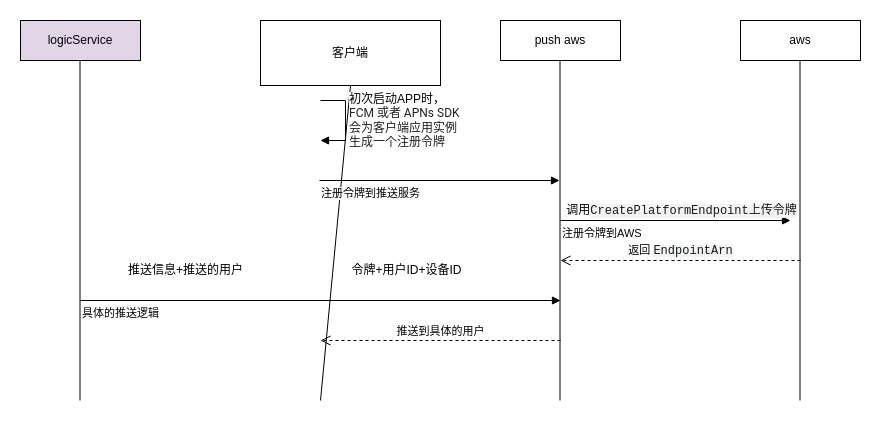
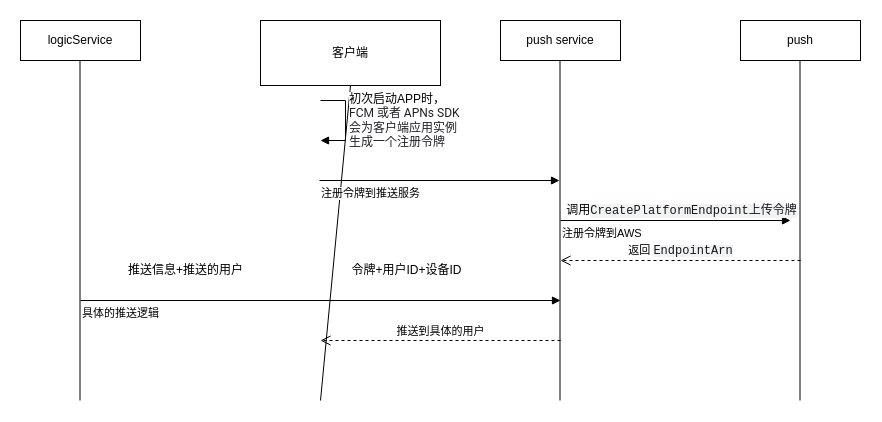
node "logicService": fillcolor #e1d5e7 -> #ffffff
node "push aws": label "push aws" -> "push service"
node "aws": label "aws" -> "push"
